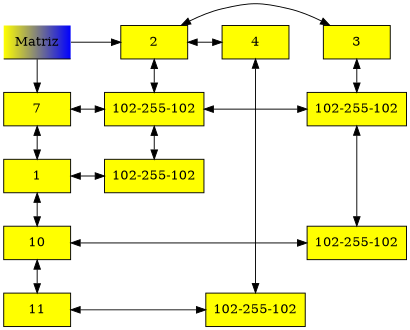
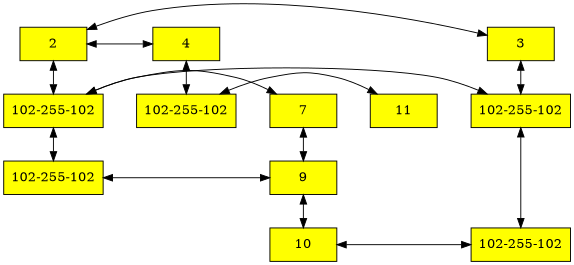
node "Matriz": removed
node "1": label "1" -> "9"
edge "10" -- "11": removed
